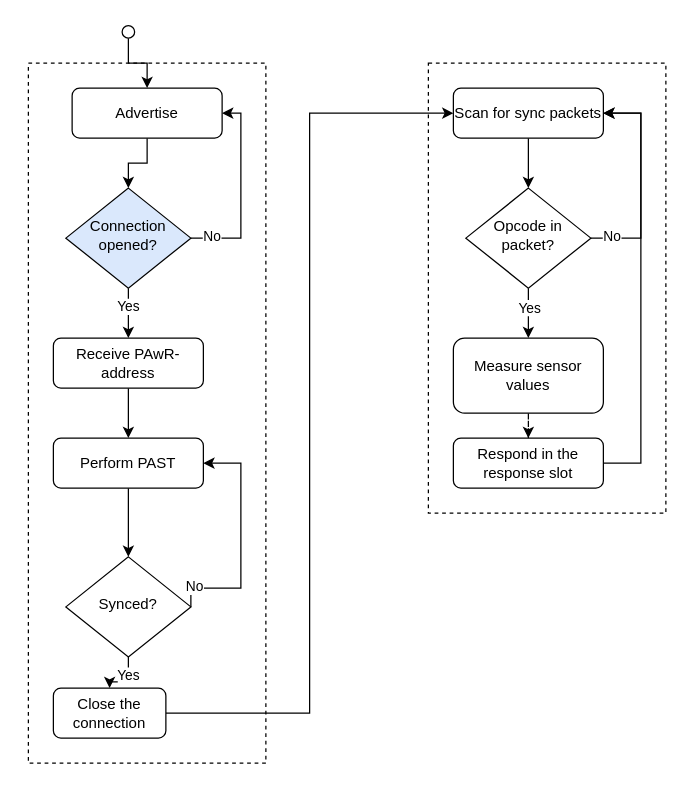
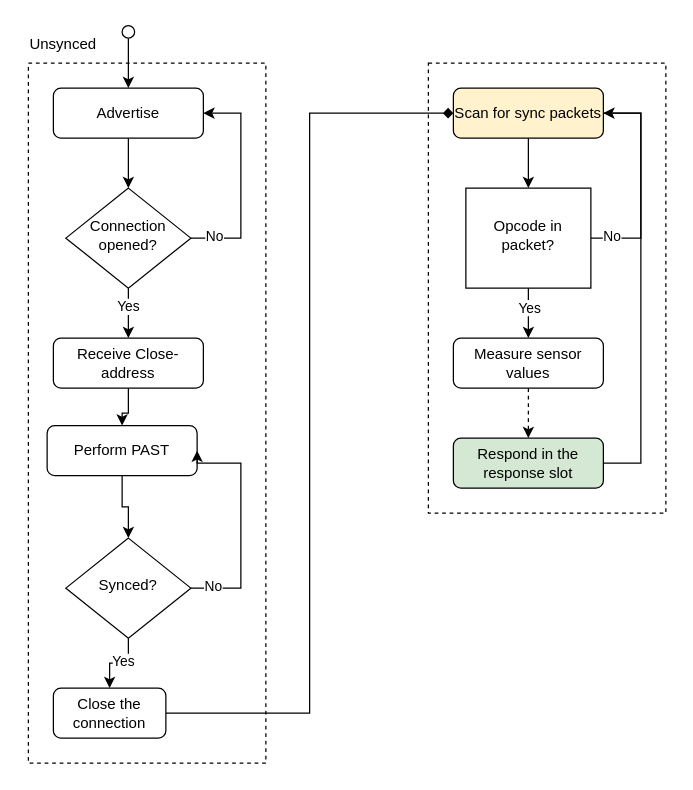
node "Unsynced": added
node "Advertise": moved (147, 113) -> (128, 113)
edge "Close the connection" -> "Scan for sync packets": arrowhead classic -> diamond
node "Scan for sync packets": fillcolor #ffffff -> #fff2cc
node "Connection opened?": fillcolor #dae8fc -> #ffffff
node "Opcode in packet?": shape diamond -> rectangle
node "Receive PAwR-address": label "Receive PAwR-address" -> "Receive Close-address"
node "Measure sensor values": size 150x75 -> 150x50
node "Perform PAST": moved (128, 463) -> (122, 451)
node "Respond in the response slot": fillcolor #ffffff -> #d5e8d4
edge "Respond in the response slot" -> "Scan for sync packets": arrowhead classic -> none
node "Synced?": moved (128, 607) -> (128, 588)
